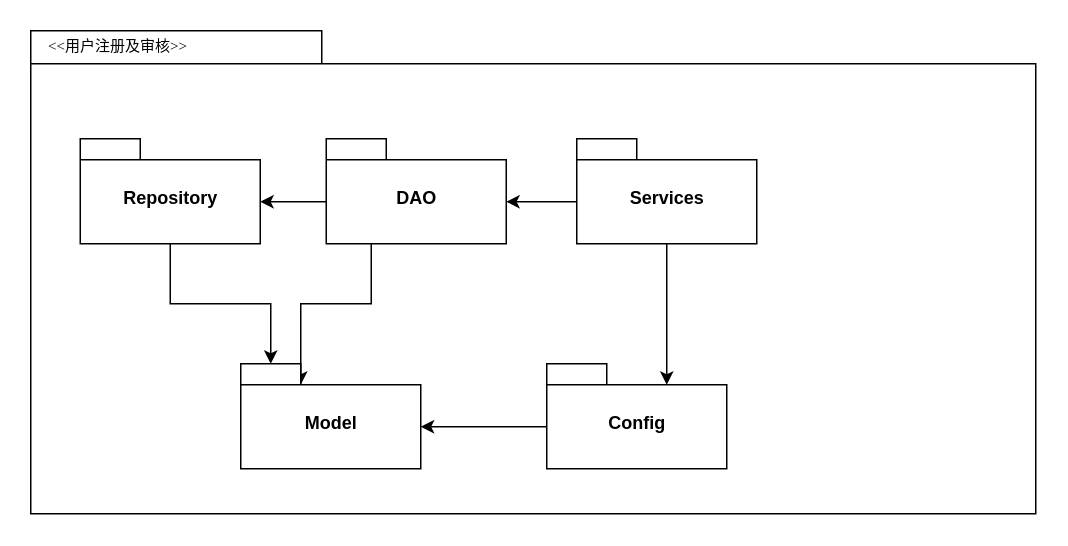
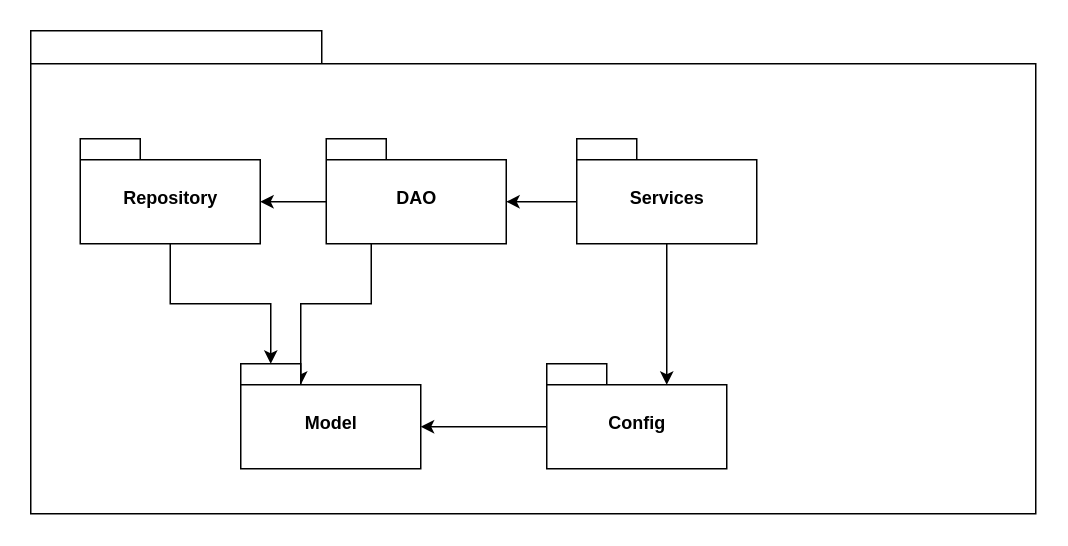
node "<<用户注册及审核>>": removed
